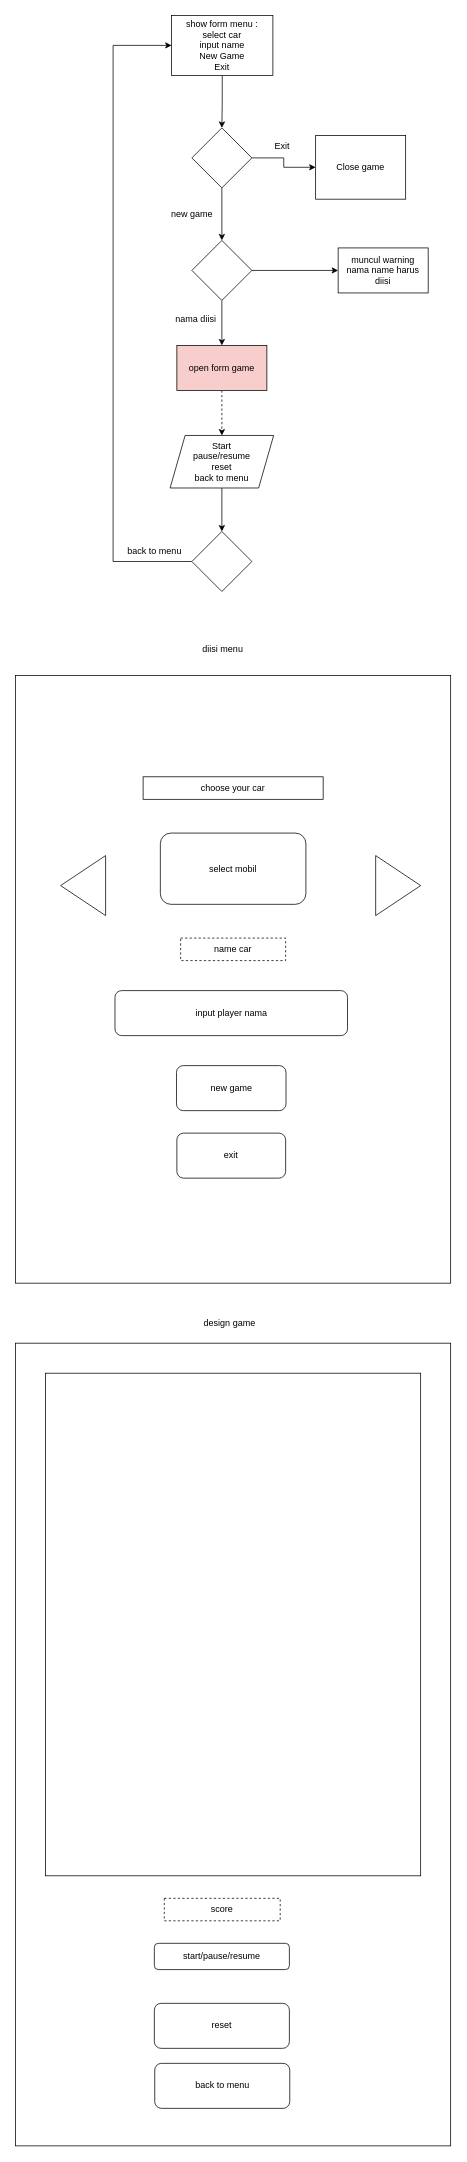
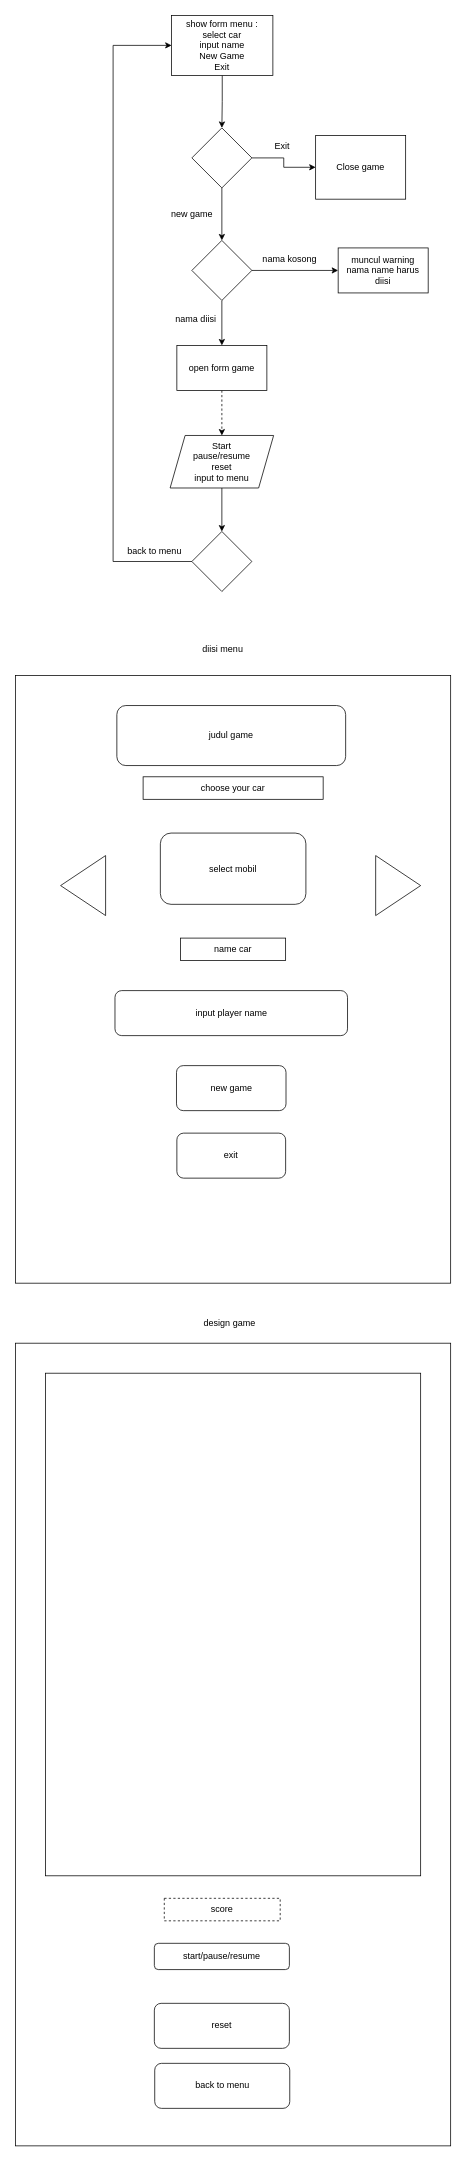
node "nama kosong": added
node "open form game": fillcolor #f8cecc -> #ffffff
node "Start pause/resume reset back to menu": label "Start pause/resume reset back to menu" -> "Start pause/resume reset input to menu"
node "judul game": added
node "name car": style dashed -> solid
node "input player nama": label "input player nama" -> "input player name"
